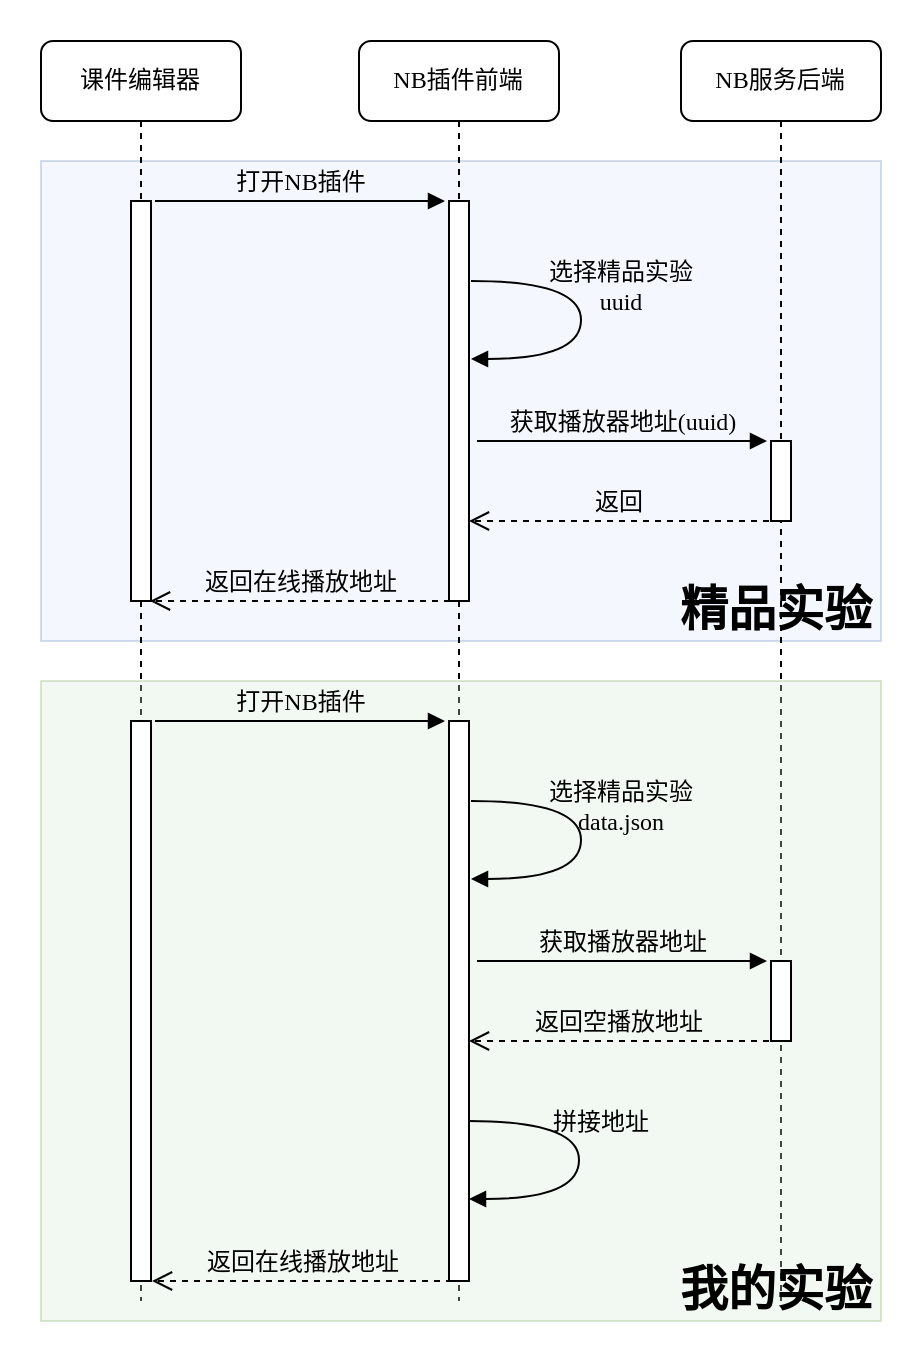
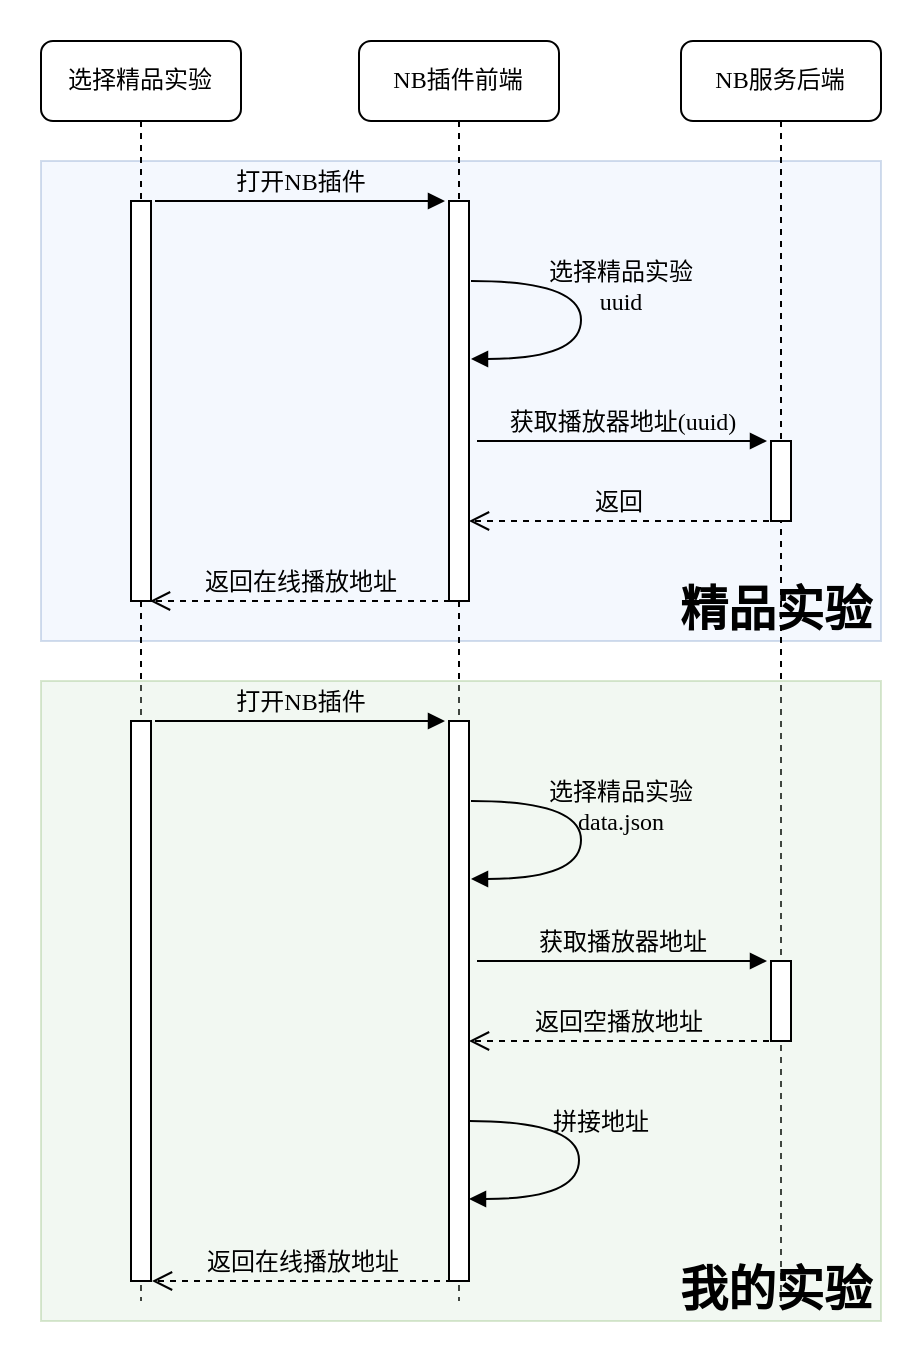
node "课件编辑器": label "课件编辑器" -> "选择精品实验"
